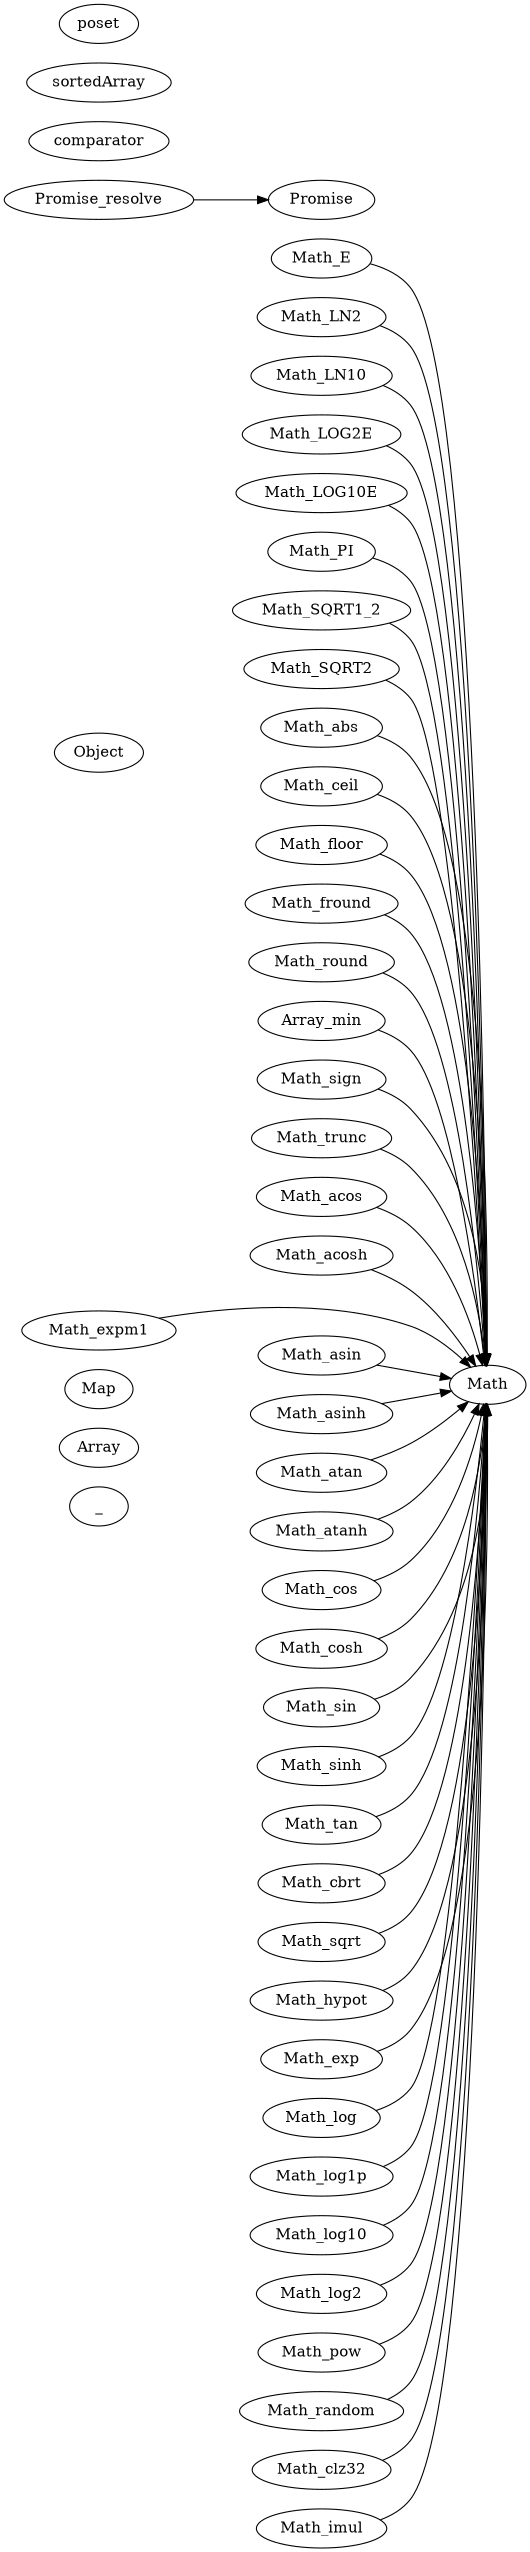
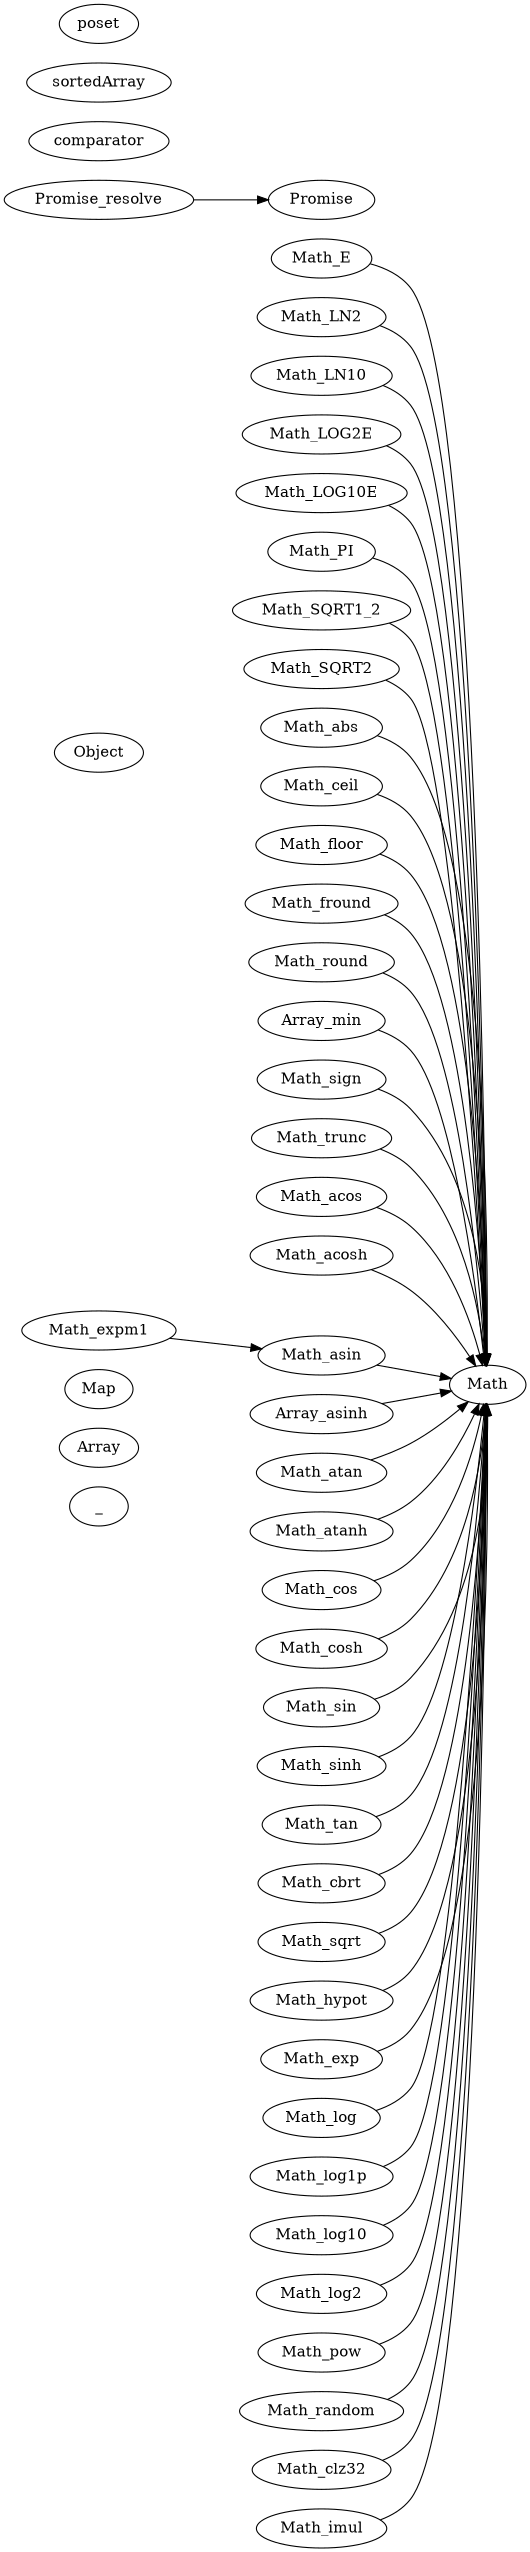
edge "Math_expm1" -> "Math": now "Math_expm1" -> "Math_asin"
node "Math_asinh": label "Math_asinh" -> "Array_asinh"
